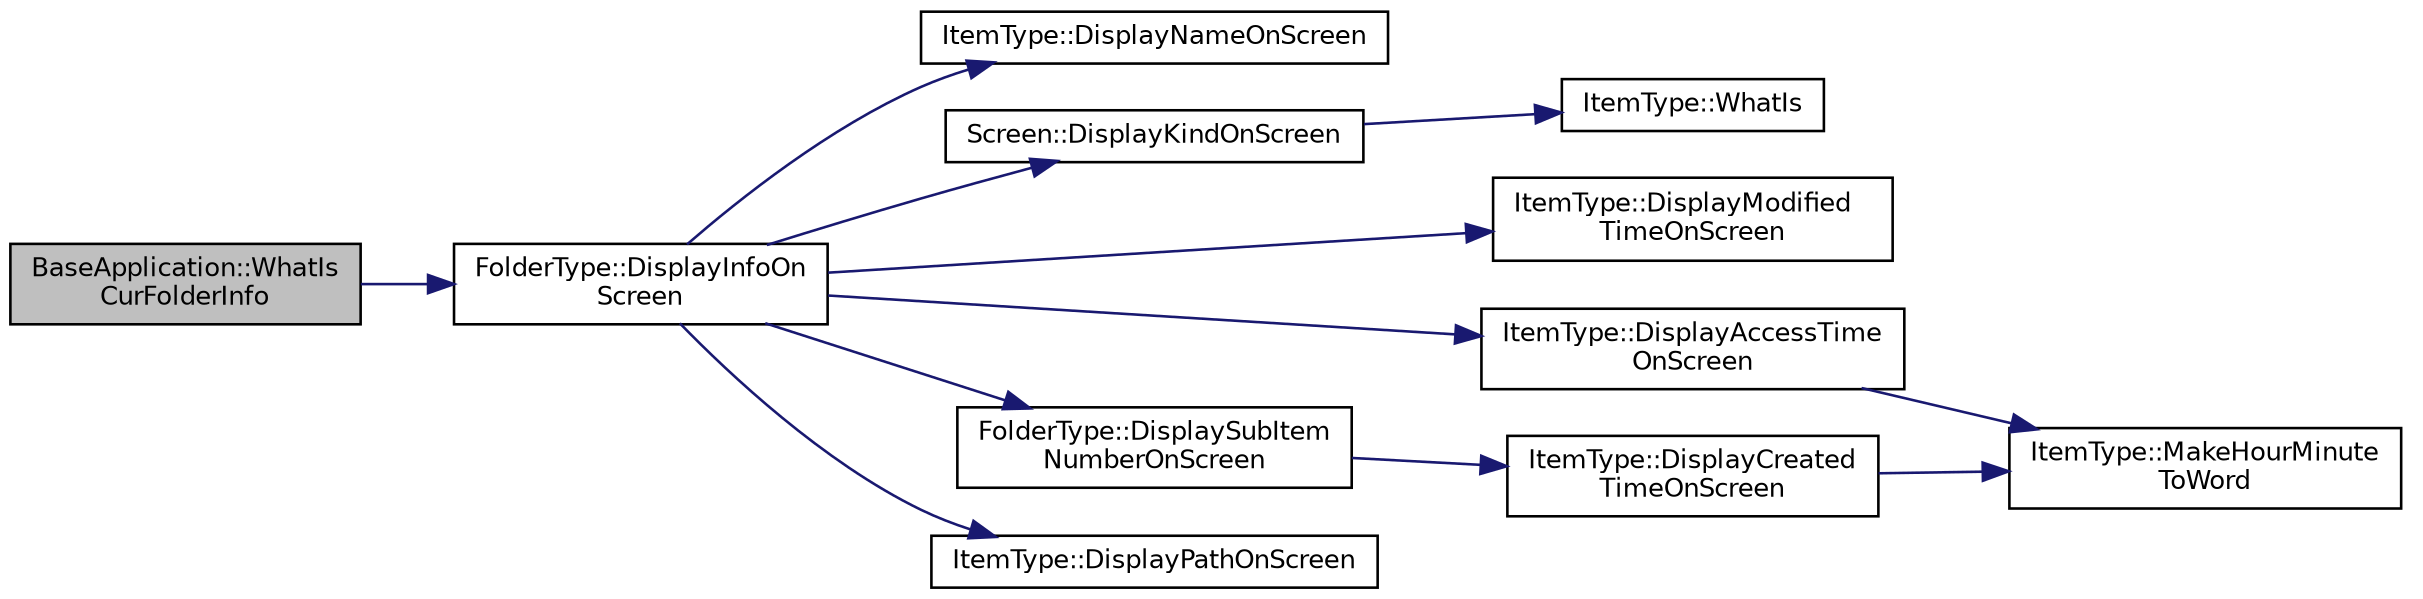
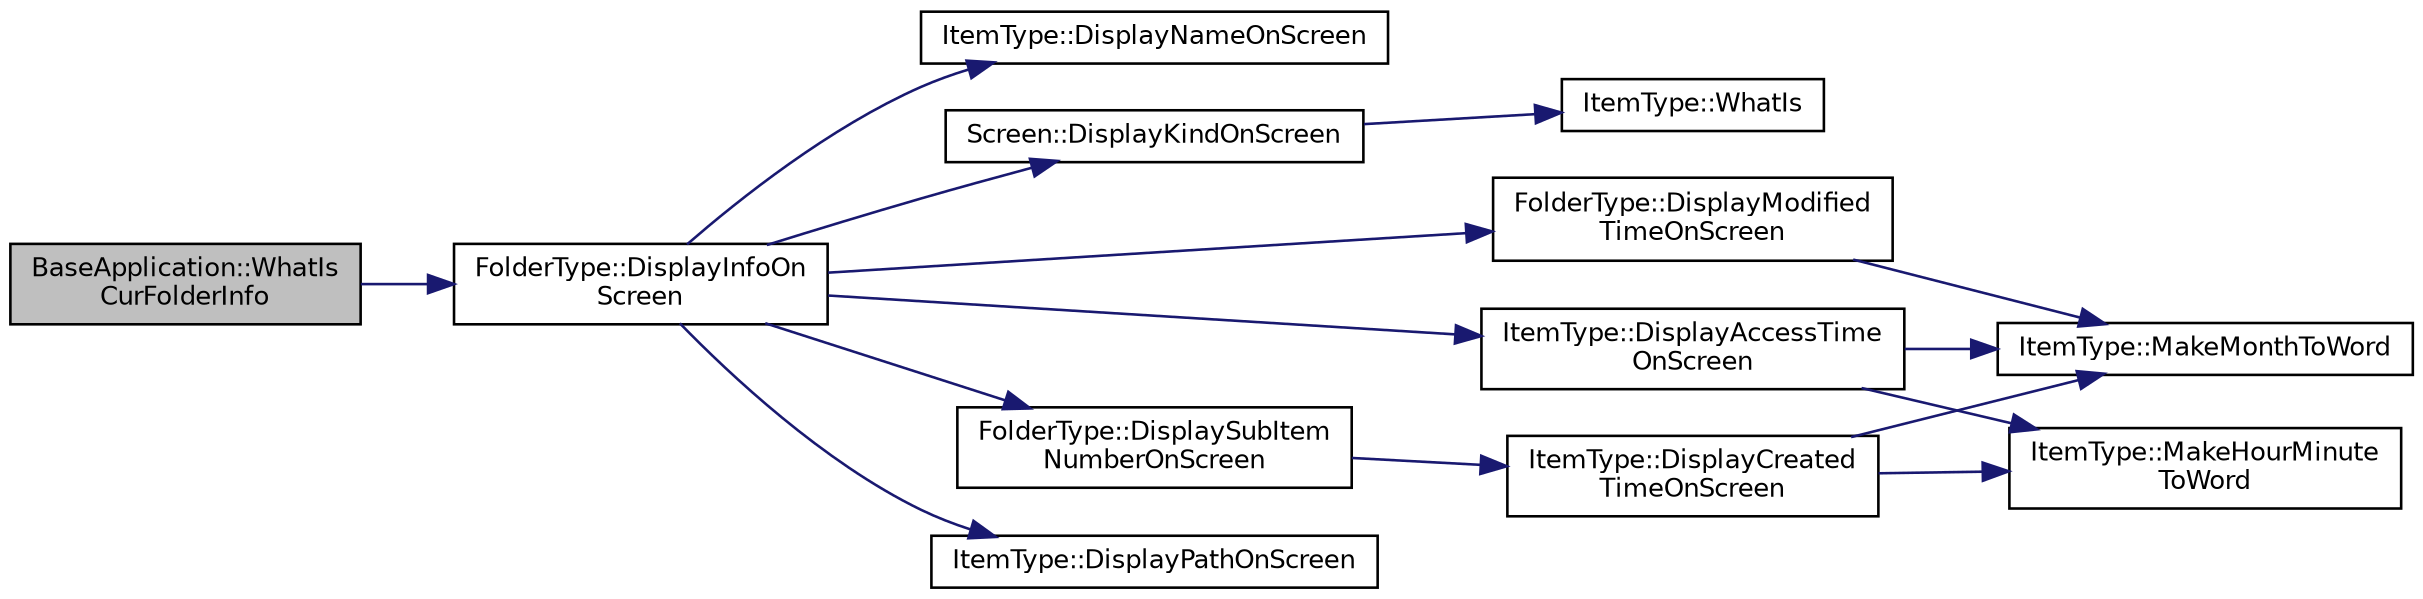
node "ItemType::DisplayModified TimeOnScreen": label "ItemType::DisplayModified TimeOnScreen" -> "FolderType::DisplayModified TimeOnScreen"
node "ItemType::MakeMonthToWord": added
